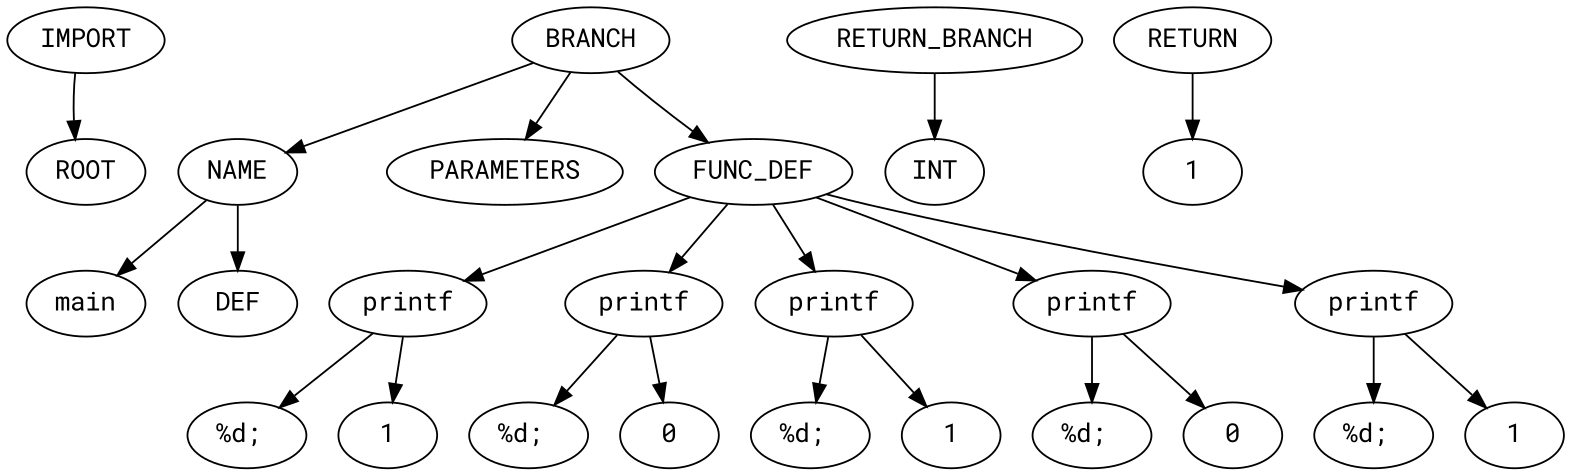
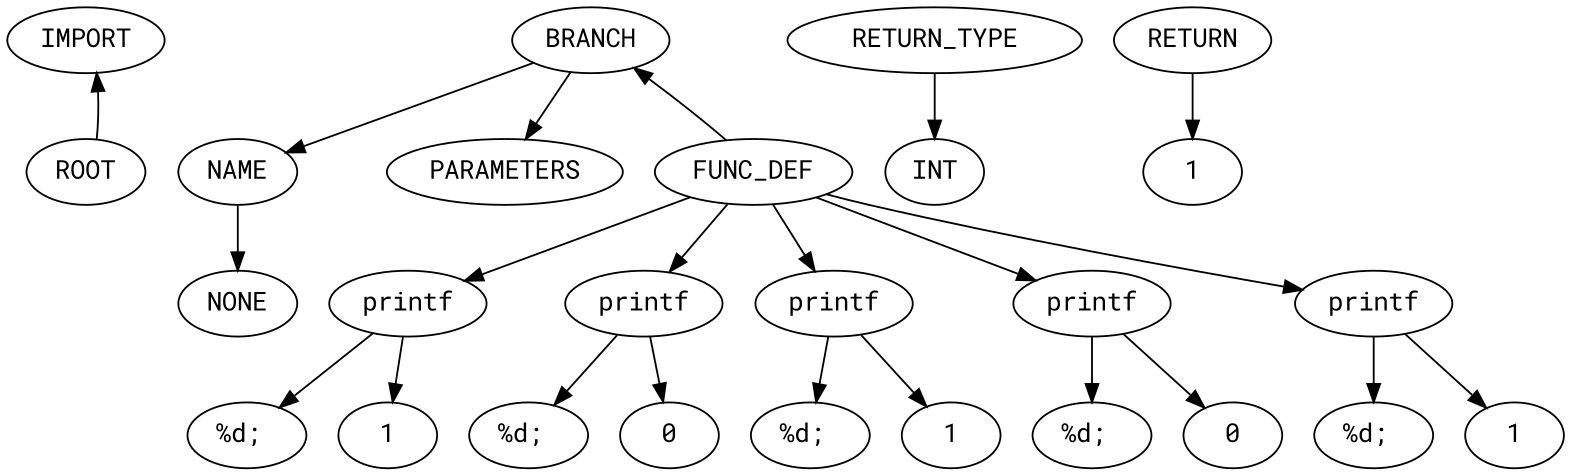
node "RETURN_BRANCH": label "RETURN_BRANCH" -> "RETURN_TYPE"
edge "IMPORT" -> "ROOT": reversed
edge "BRANCH" -> "FUNC_DEF": reversed
node "main": removed
node "DEF": label "DEF" -> "NONE"
